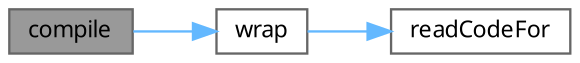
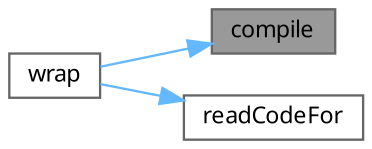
edge "compile" -> "wrap": reversed
